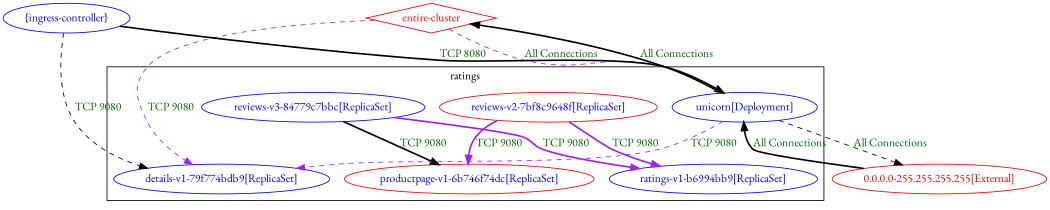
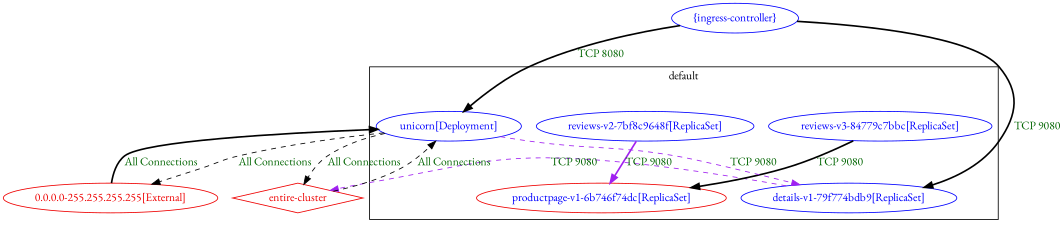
edge "entire-cluster" -> "details-v1-79f774bdb9[ReplicaSet]": reversed
edge "unicorn[Deployment]" -> "entire-cluster": style bold -> dashed
edge "entire-cluster" -> "unicorn[Deployment]": color purple -> black
cluster "ratings": label "ratings" -> "default"
node "reviews-v2-7bf8c9648f[ReplicaSet]": color red2 -> blue
edge "{ingress-controller}" -> "details-v1-79f774bdb9[ReplicaSet]": style dashed -> bold
node "ratings-v1-b6994bb9[ReplicaSet]": removed
